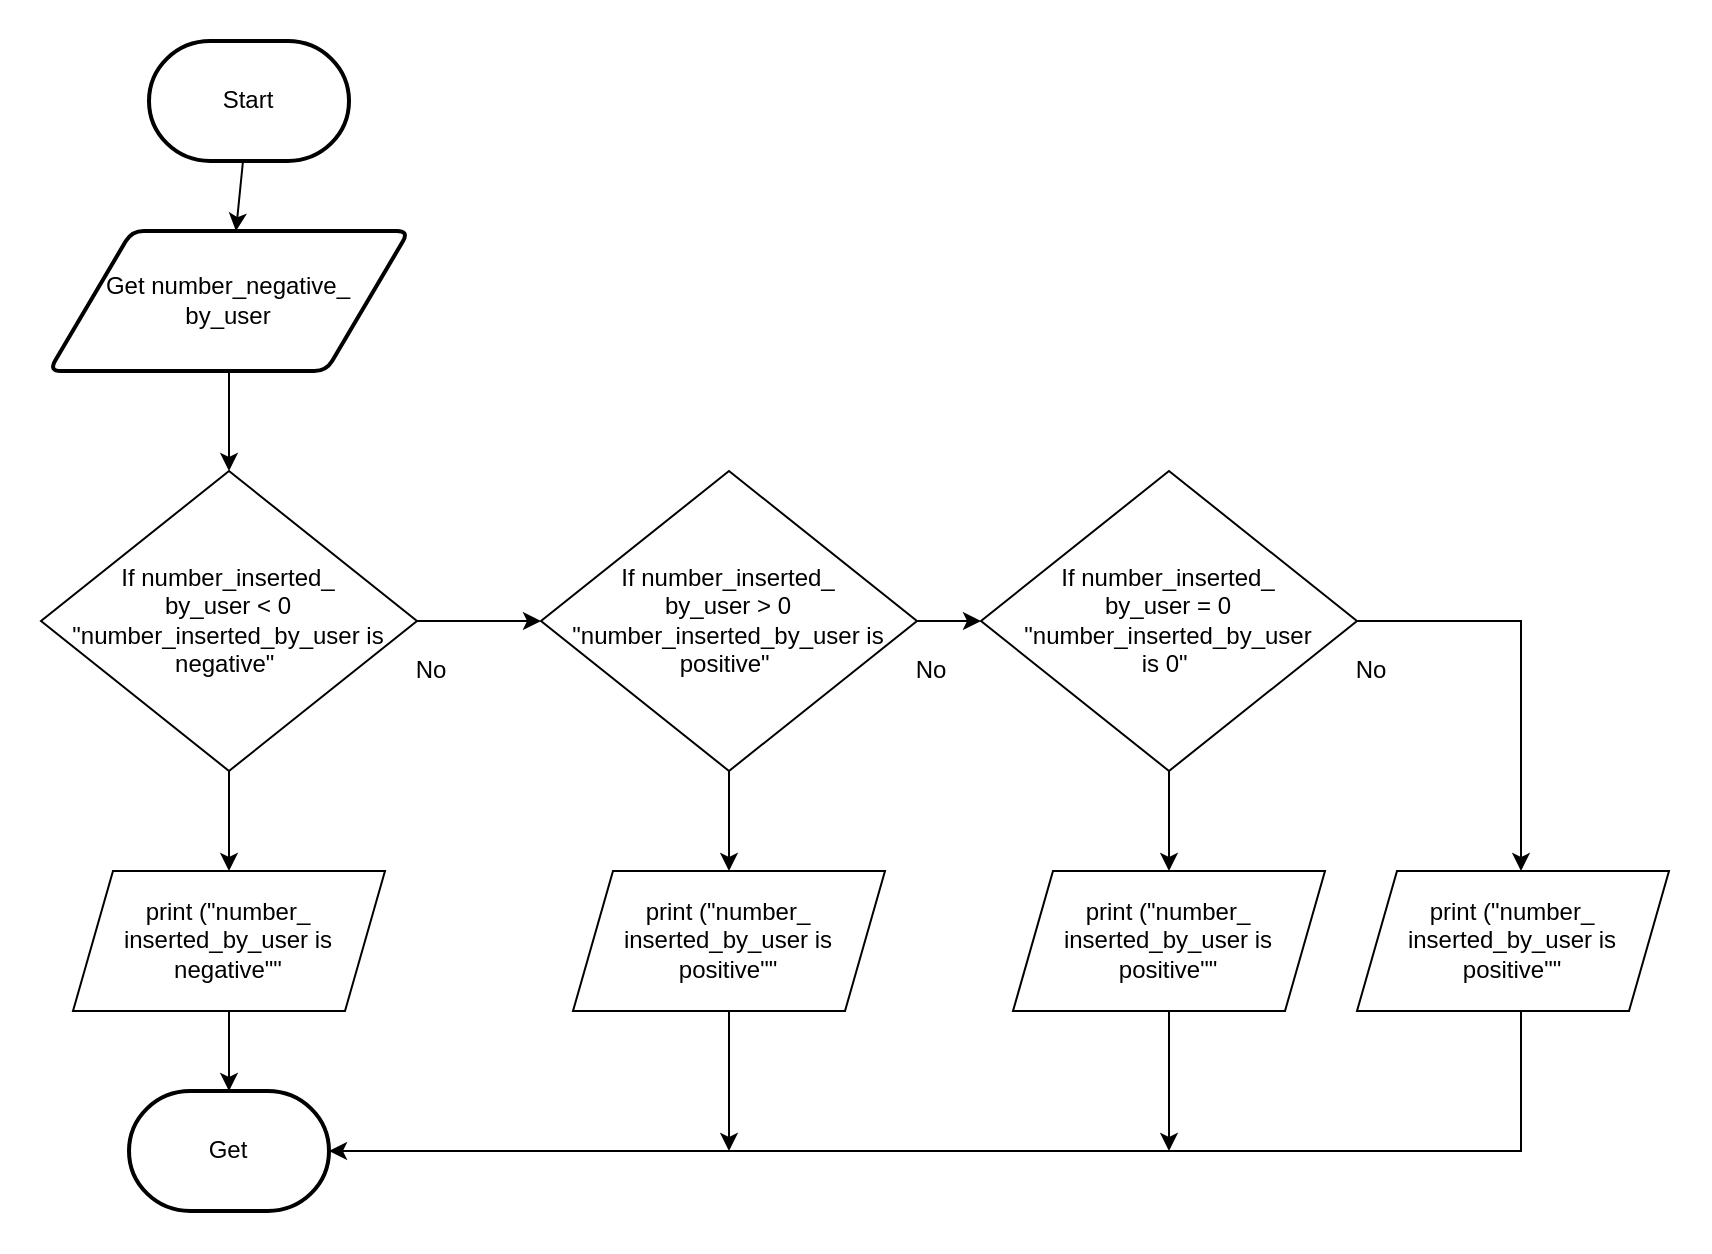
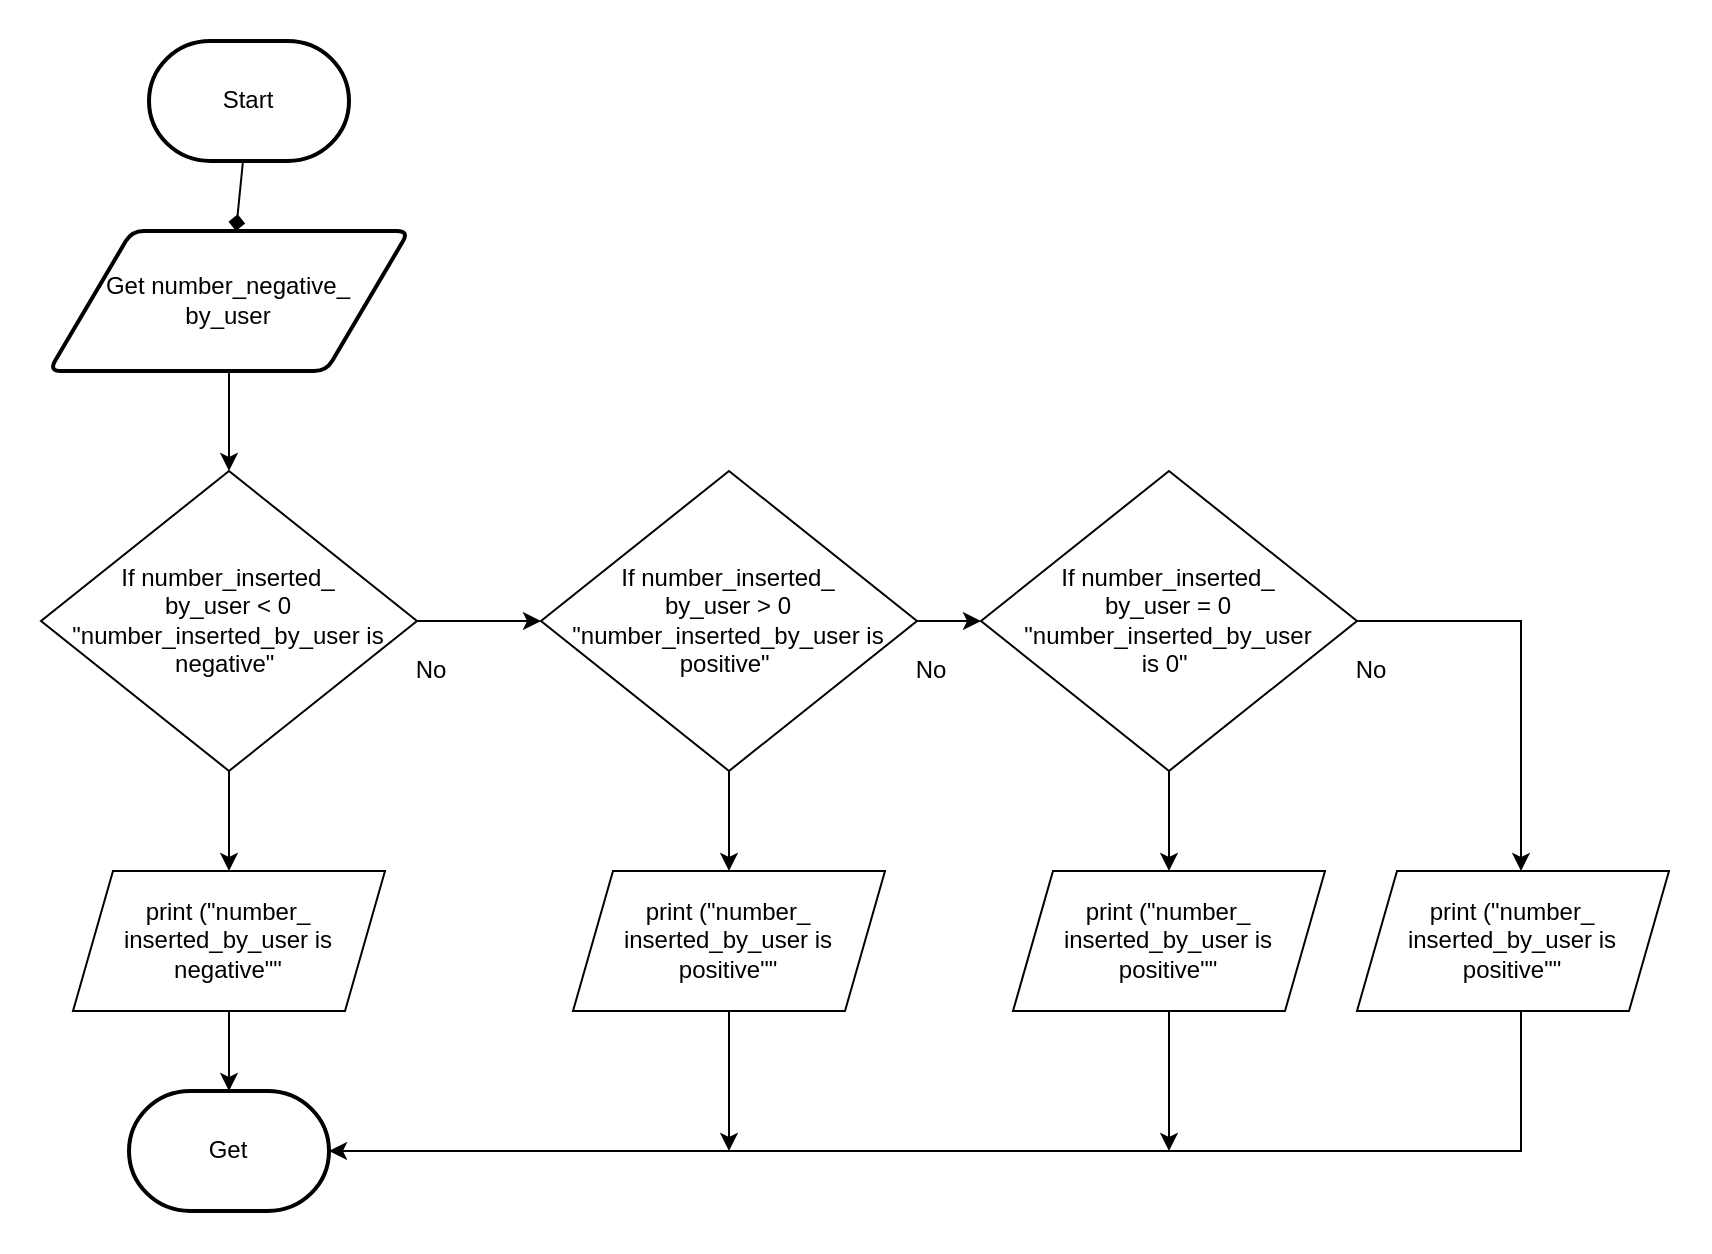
edge "Start" -> "Get number_negative_ by_user": arrowhead classic -> diamond
